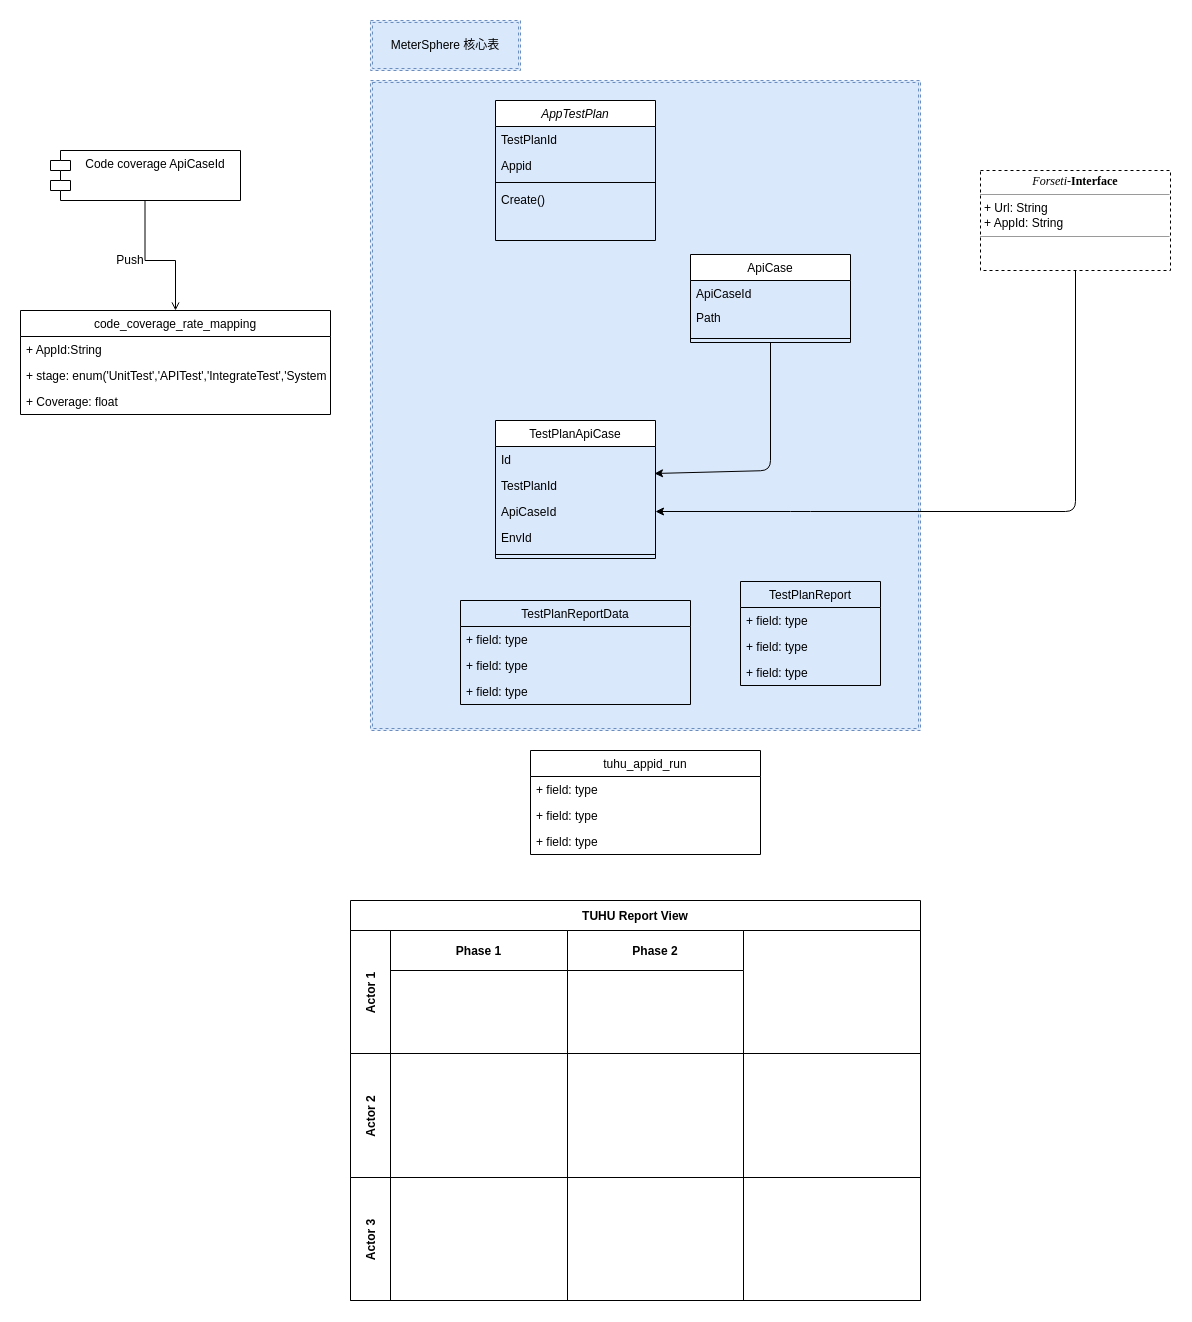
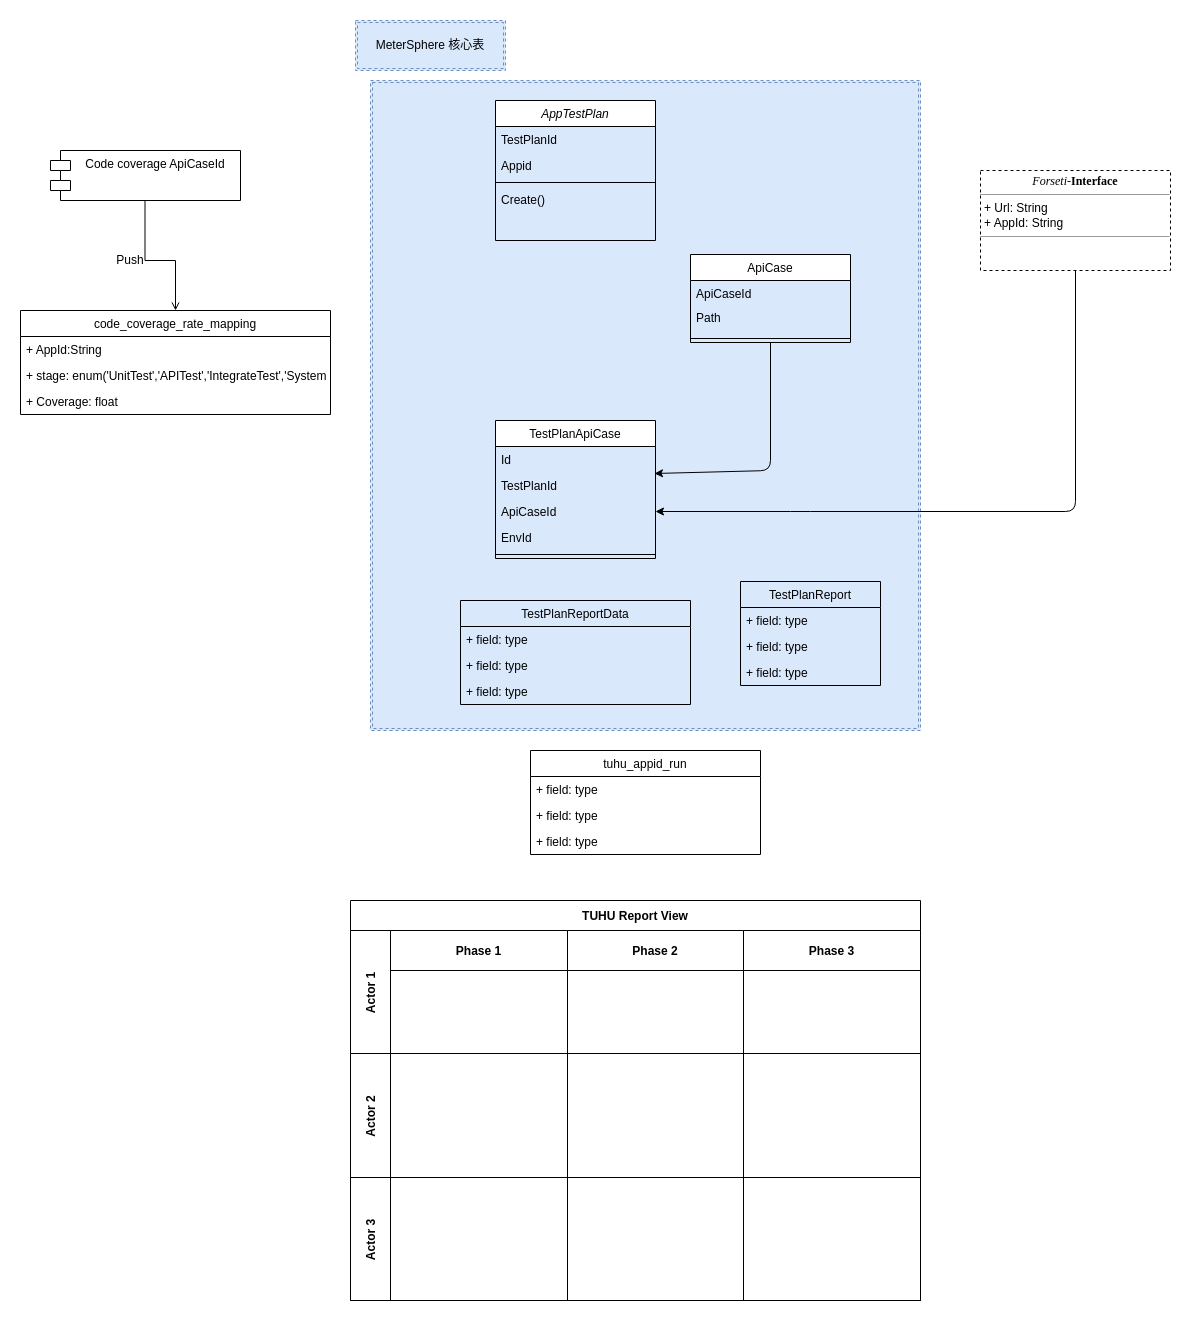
node "MeterSphere 核心表": moved (446, 46) -> (431, 46)
node "Phase 3": added
